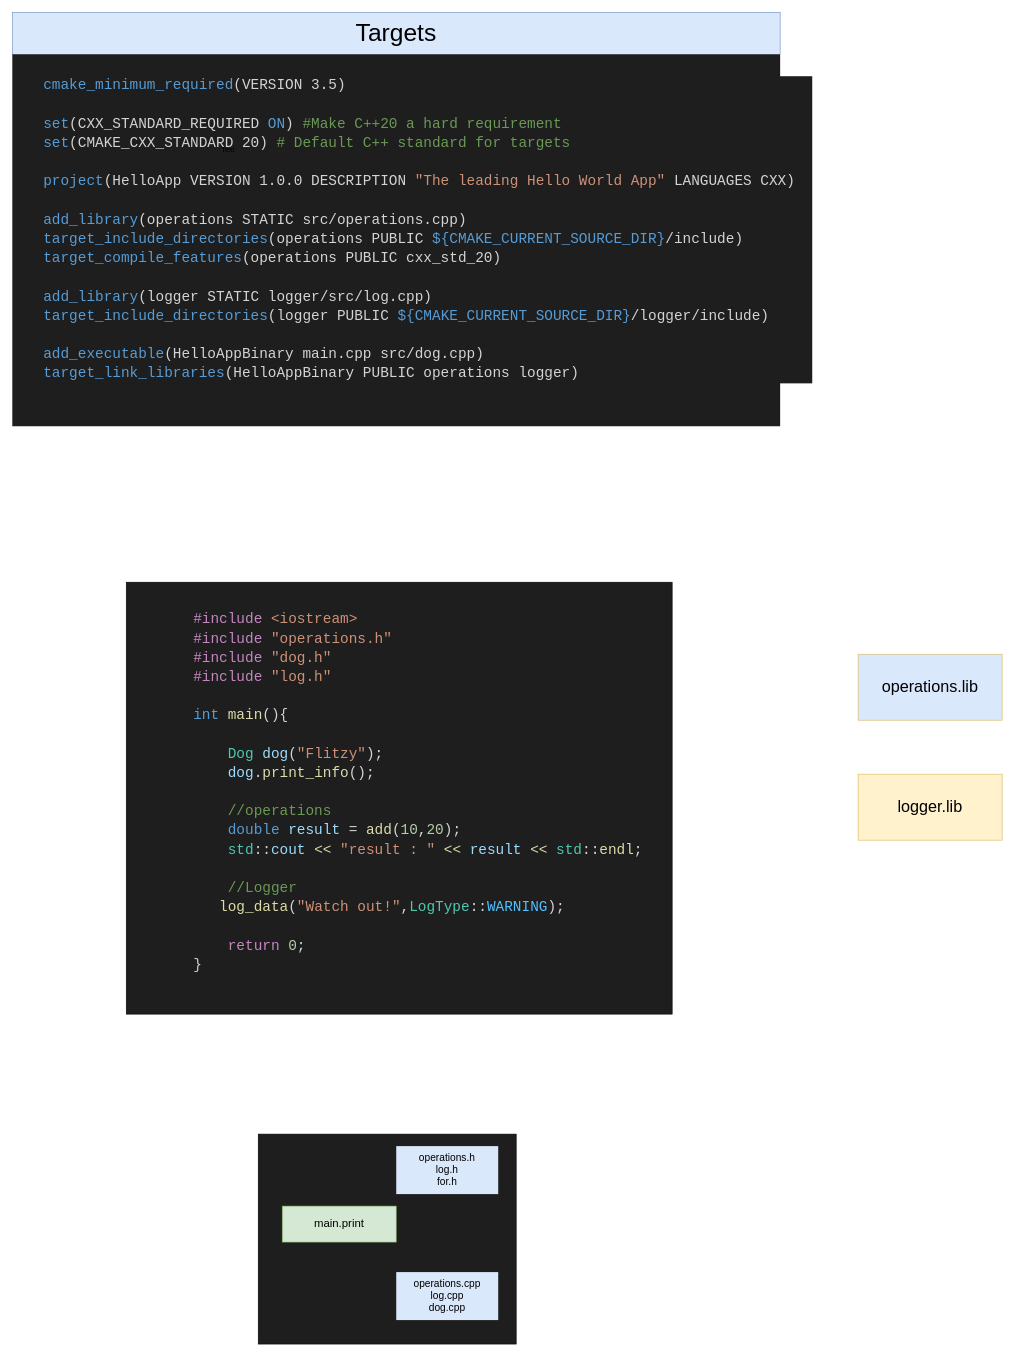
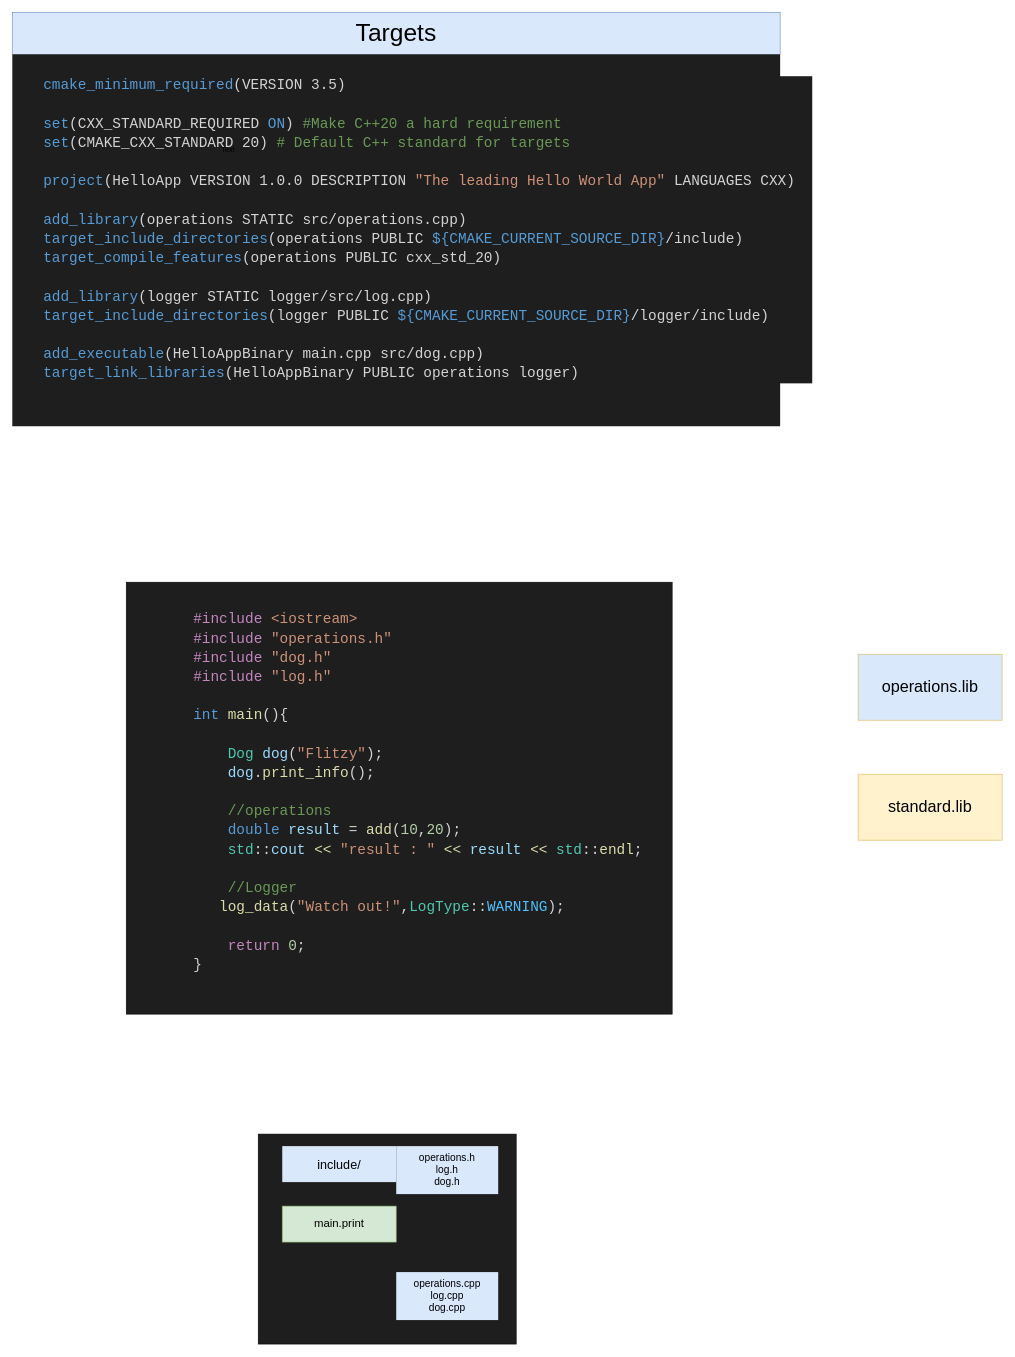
node "logger.lib": label "logger.lib" -> "standard.lib"
node "include/": added
node "operations.h log.h for.h": label "operations.h log.h for.h" -> "operations.h log.h dog.h"
